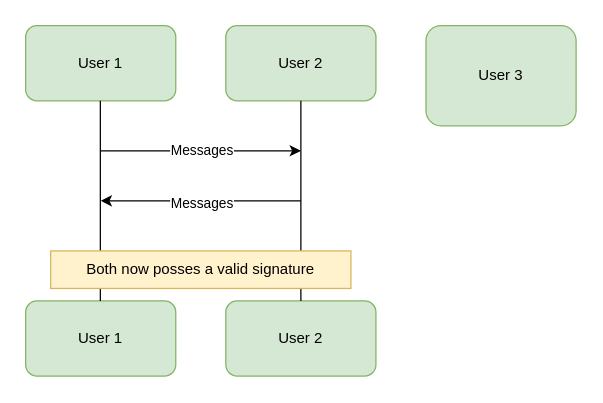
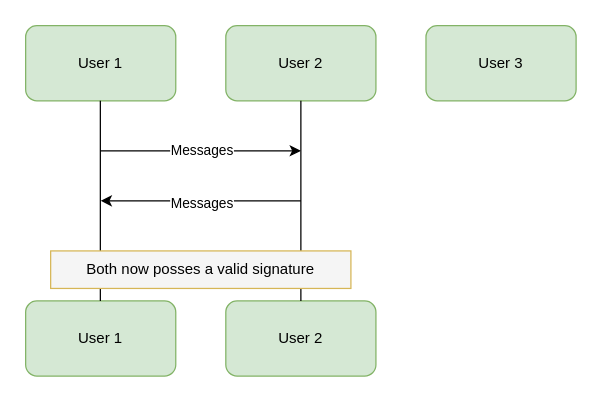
node "User 3": size 150x100 -> 150x75
node "Both now posses a valid signature": fillcolor #fff2cc -> #f5f5f5
